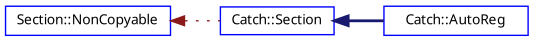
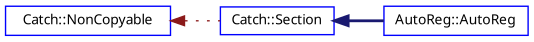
node "Section::NonCopyable": label "Section::NonCopyable" -> "Catch::NonCopyable"
node "Catch::AutoReg": label "Catch::AutoReg" -> "AutoReg::AutoReg"
